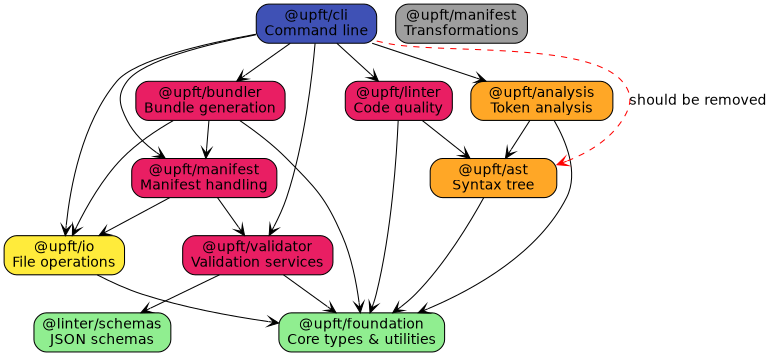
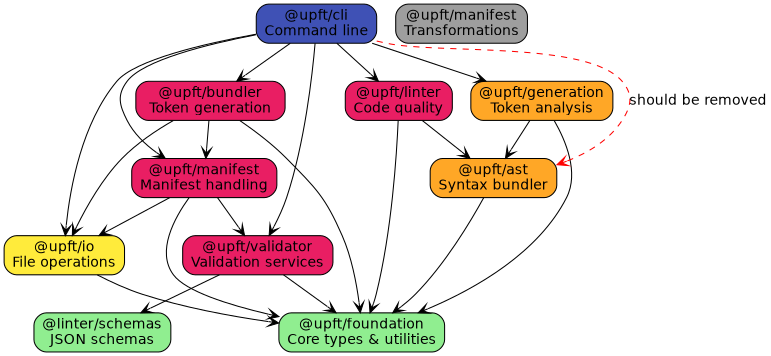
node "@upft/bundler Bundle generation": label "@upft/bundler Bundle generation" -> "@upft/bundler Token generation"
node "@upft/analysis Token analysis": label "@upft/analysis Token analysis" -> "@upft/generation Token analysis"
node "@upft/ast Syntax tree": label "@upft/ast Syntax tree" -> "@upft/ast Syntax bundler"
edge "@upft/manifest Manifest handling" -> "@upft/foundation Core types & utilities": added
